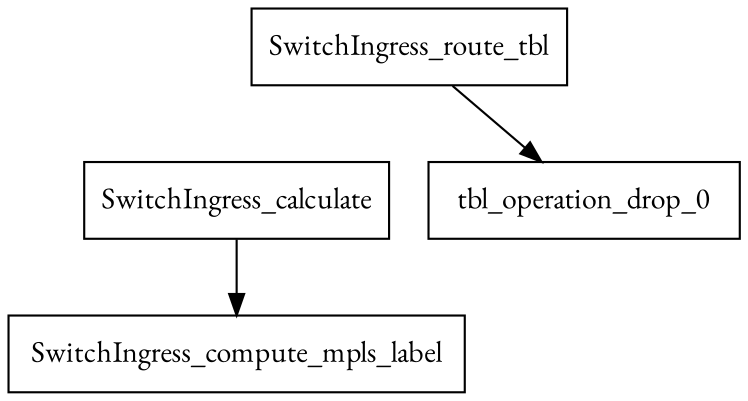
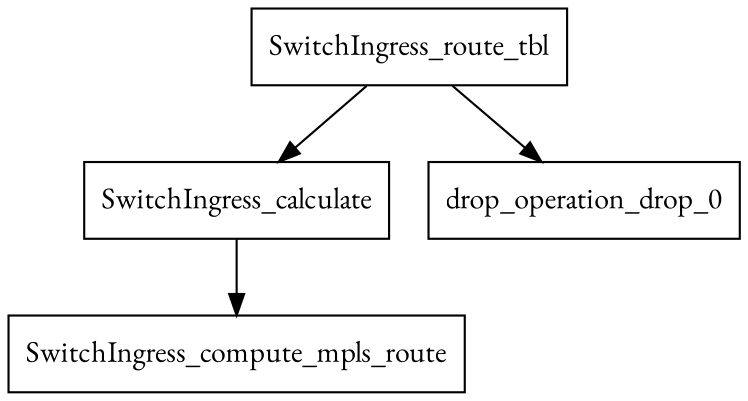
edge "SwitchIngress_route_tbl" -> "SwitchIngress_calculate": added
node "tbl_operation_drop_0": label "tbl_operation_drop_0" -> "drop_operation_drop_0"
node "SwitchIngress_compute_mpls_label": label "SwitchIngress_compute_mpls_label" -> "SwitchIngress_compute_mpls_route"
